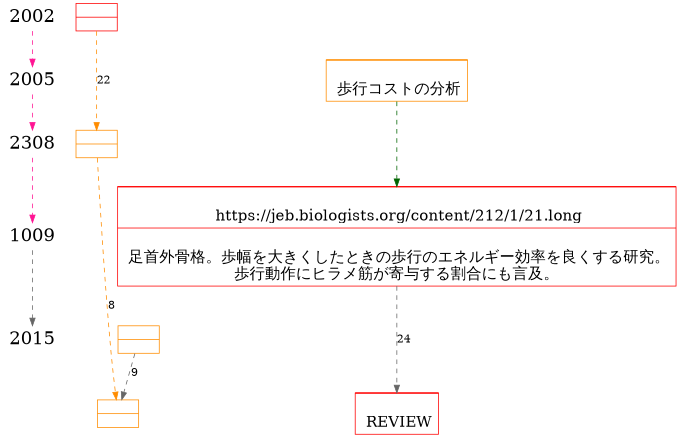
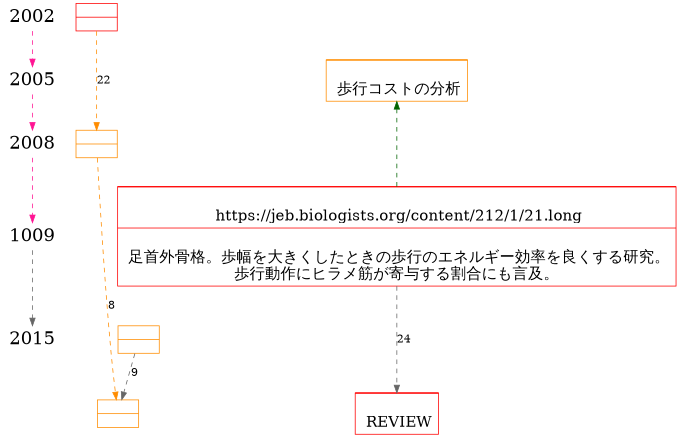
edge "歩行コストの分析" -> "https://jeb.biologists.org/content/212/1/21.long": reversed
node "2308": label "2308" -> "2008"
